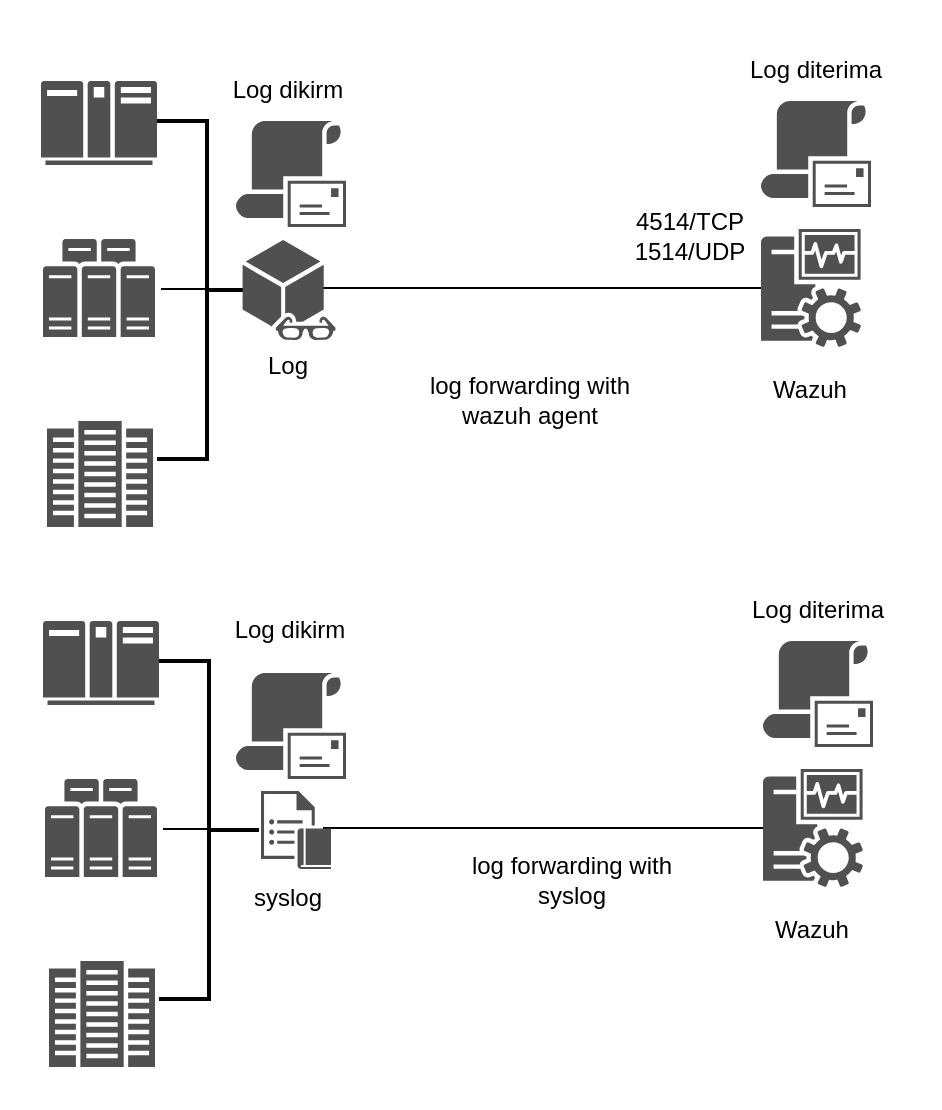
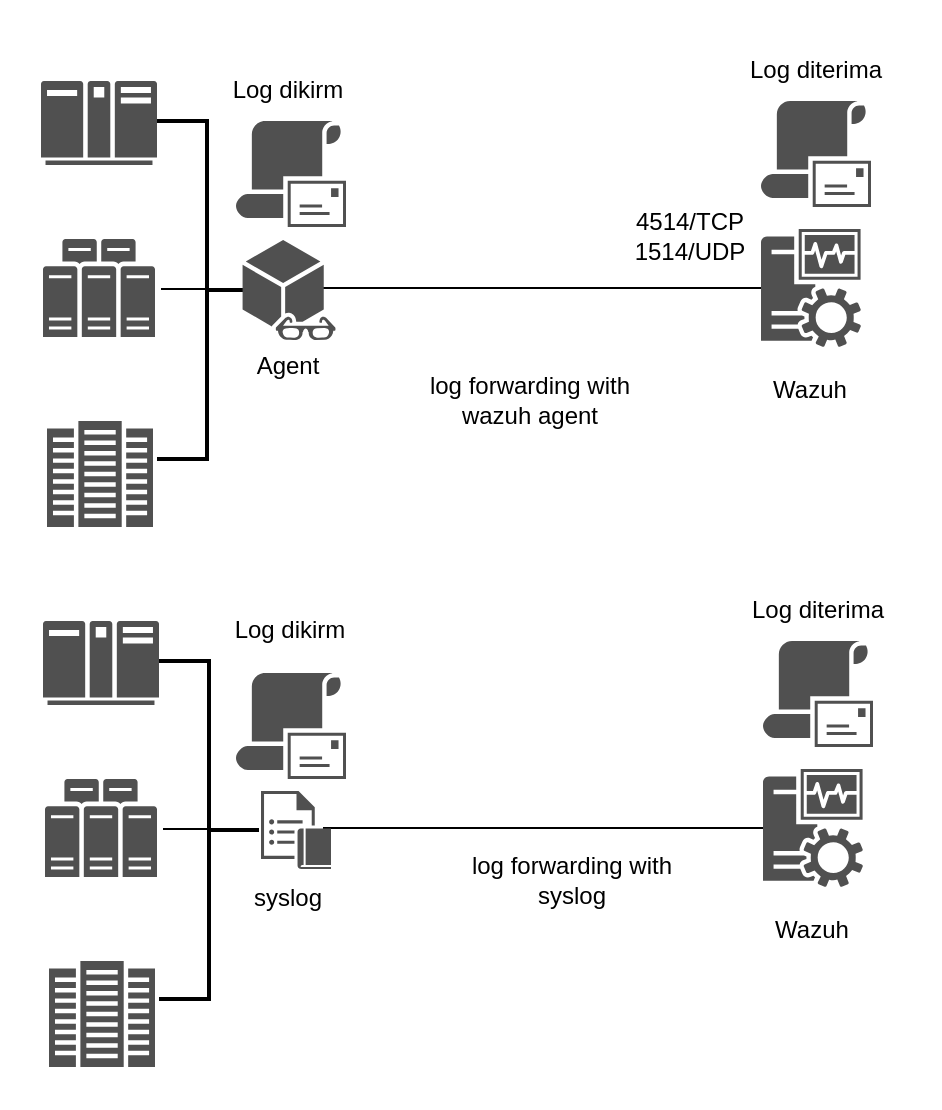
node "Log": label "Log" -> "Agent"
